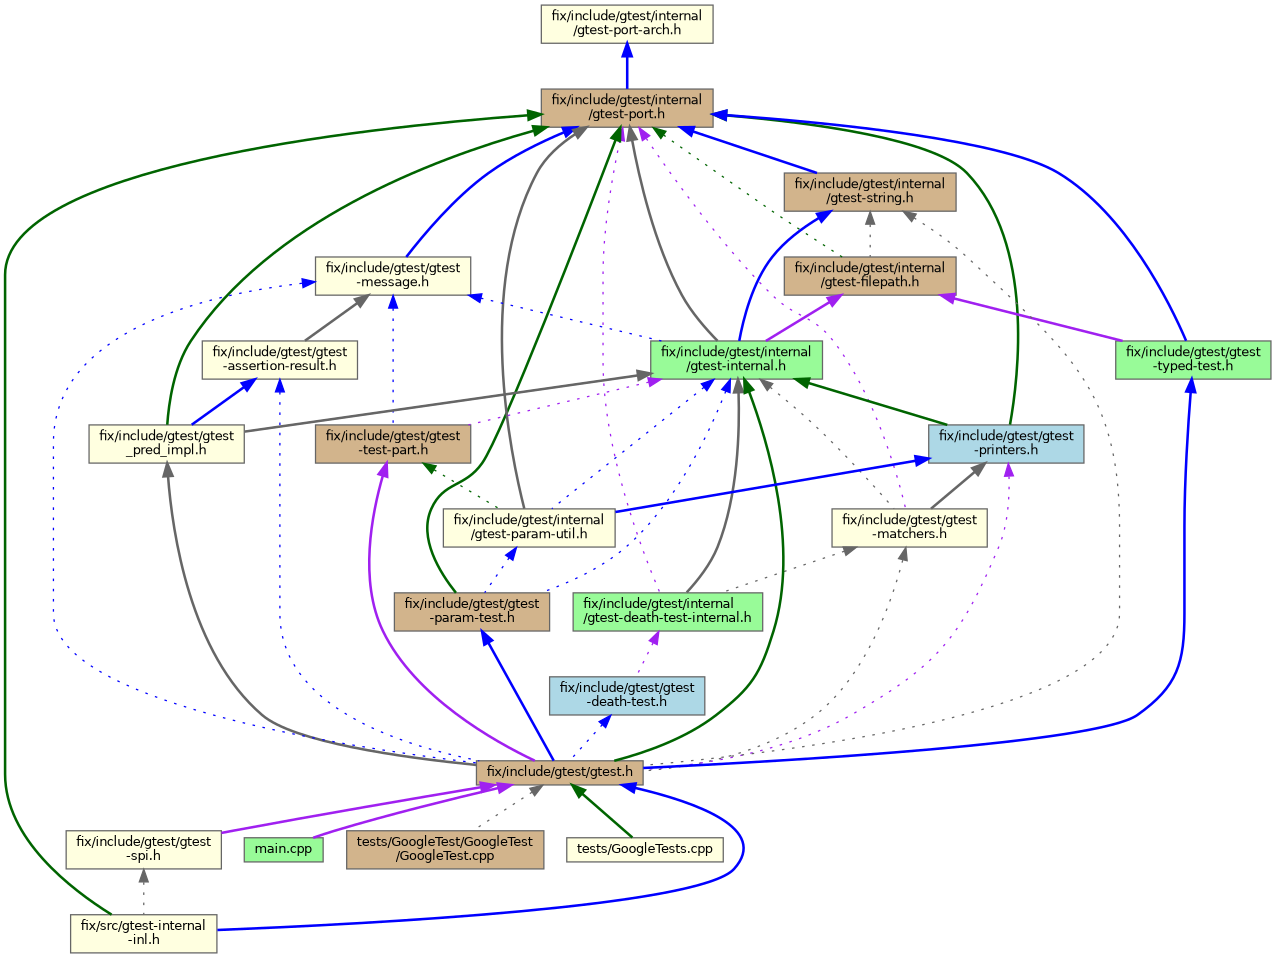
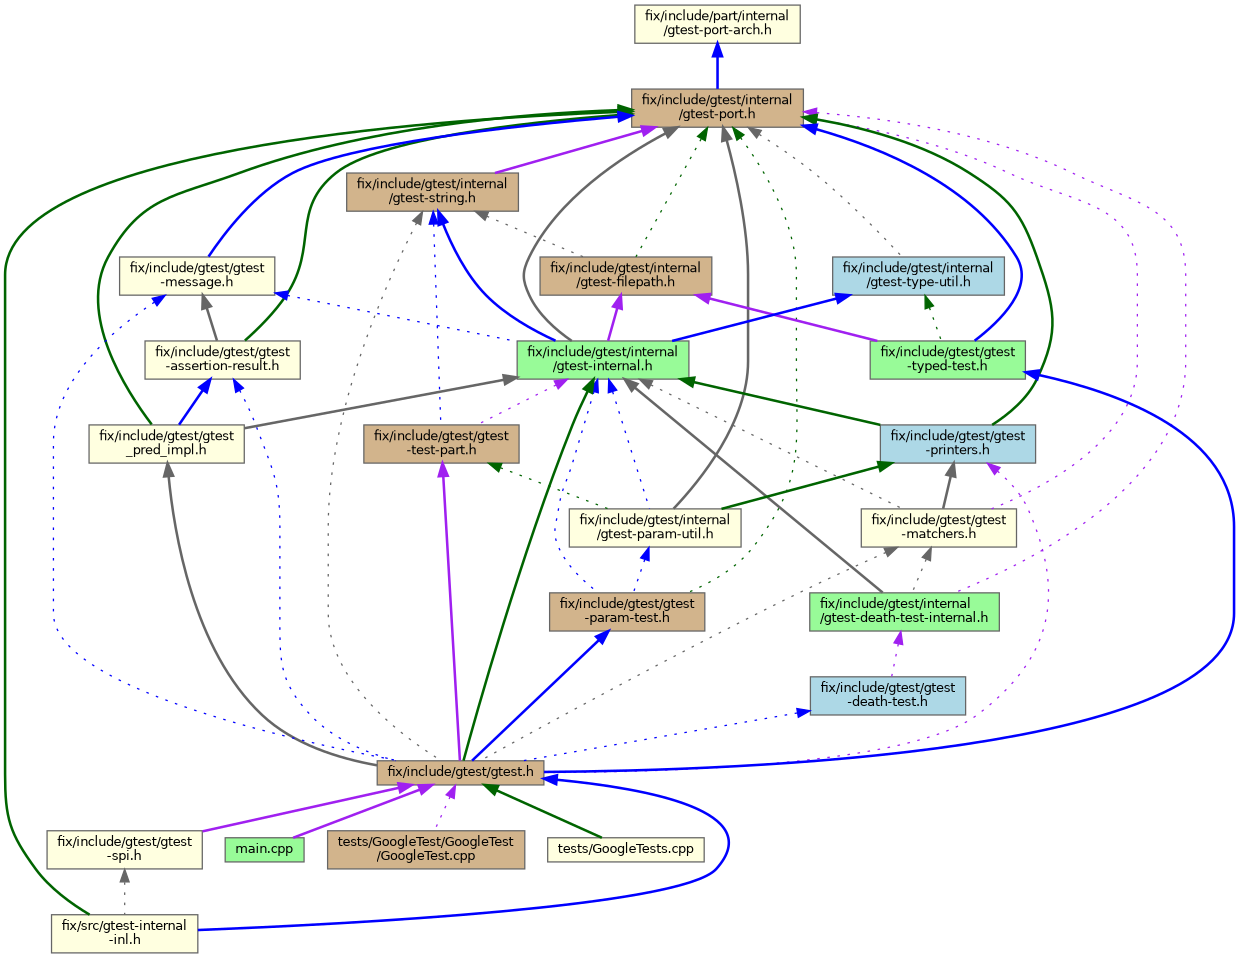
node "fix/include/gtest/internal /gtest-port-arch.h": label "fix/include/gtest/internal /gtest-port-arch.h" -> "fix/include/part/internal /gtest-port-arch.h"
edge "fix/include/gtest/internal /gtest-string.h" -> "fix/include/gtest/internal /gtest-port.h": color blue -> purple
edge "fix/include/gtest/gtest -assertion-result.h" -> "fix/include/gtest/internal /gtest-port.h": added
node "fix/include/gtest/internal /gtest-type-util.h": added
edge "fix/include/gtest/gtest -test-part.h" -> "fix/include/gtest/gtest -message.h": now "fix/include/gtest/gtest -test-part.h" -> "fix/include/gtest/internal /gtest-string.h"
edge "fix/include/gtest/gtest -param-test.h" -> "fix/include/gtest/internal /gtest-port.h": style bold -> dotted
edge "fix/include/gtest/internal /gtest-param-util.h" -> "fix/include/gtest/gtest -printers.h": color blue -> darkgreen
edge "tests/GoogleTest/GoogleTest /GoogleTest.cpp" -> "fix/include/gtest/gtest.h": color gray40 -> purple
